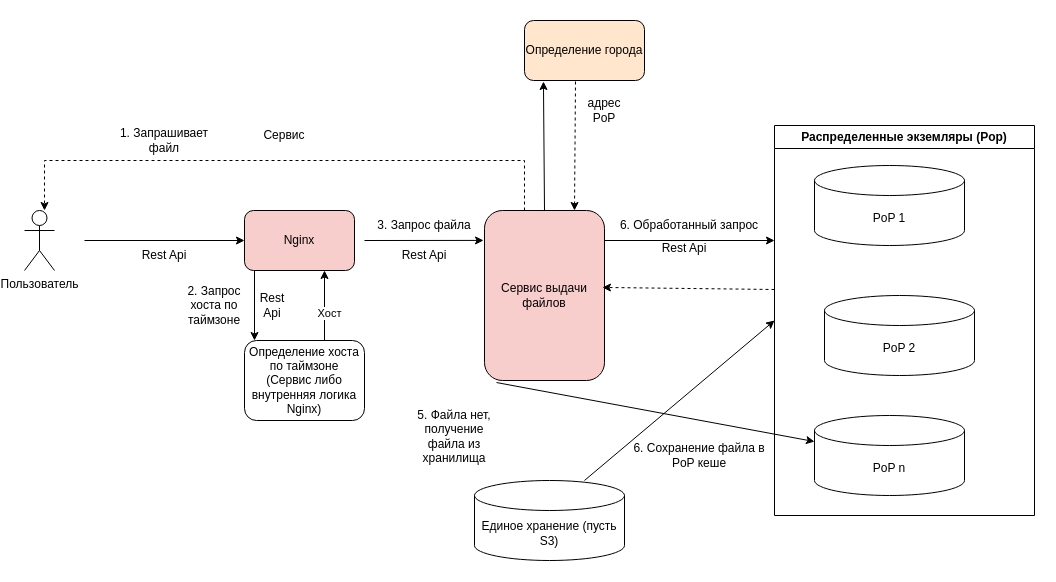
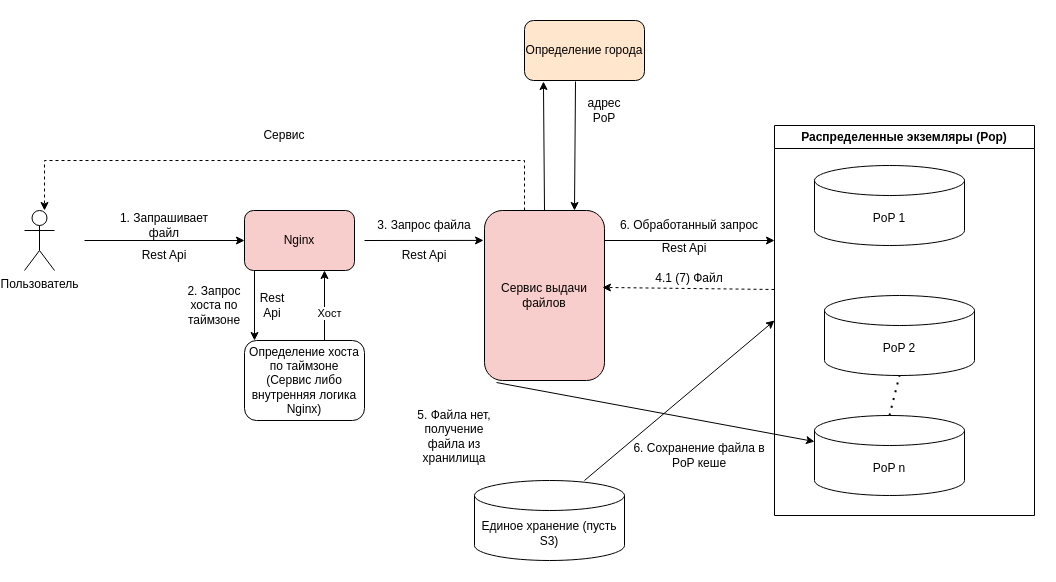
node "1. Запрашивает файл": moved (165, 141) -> (165, 226)
edge "Определение города" -> "Сервис выдачи файлов": style dashed -> solid
node "4.1 (7) Файл": added
edge "PoP 2" -- "PoP n": added
